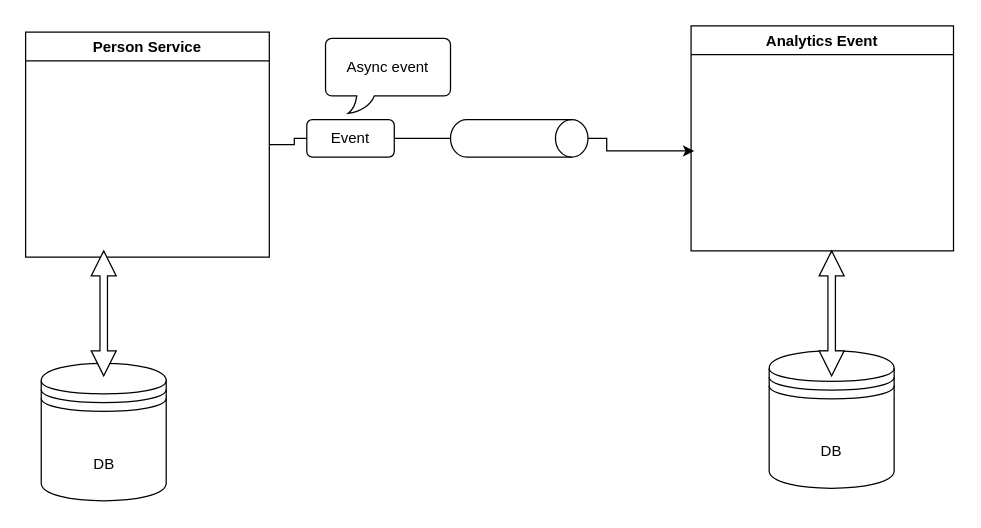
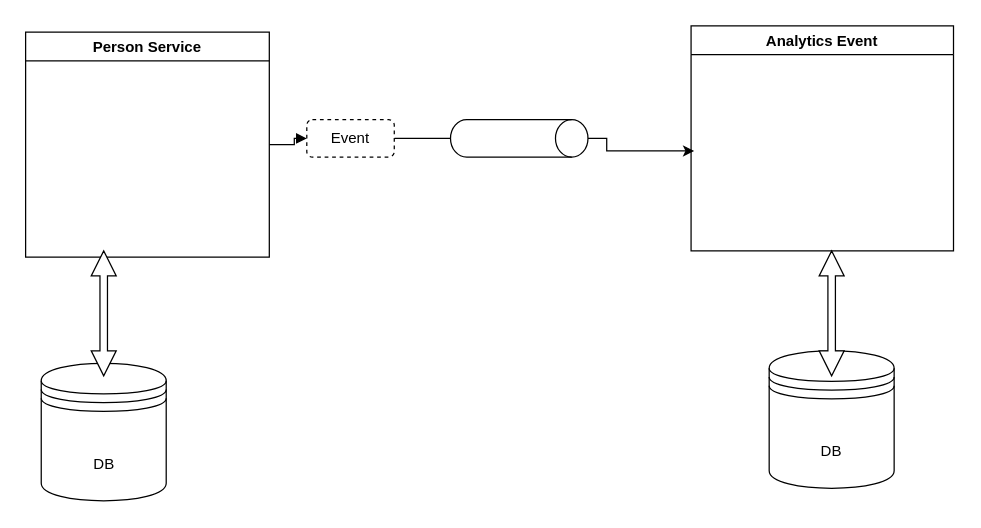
node "Async event": removed
edge "Event" -- "Person Service": arrowhead none -> block
node "Event": style solid -> dashed
